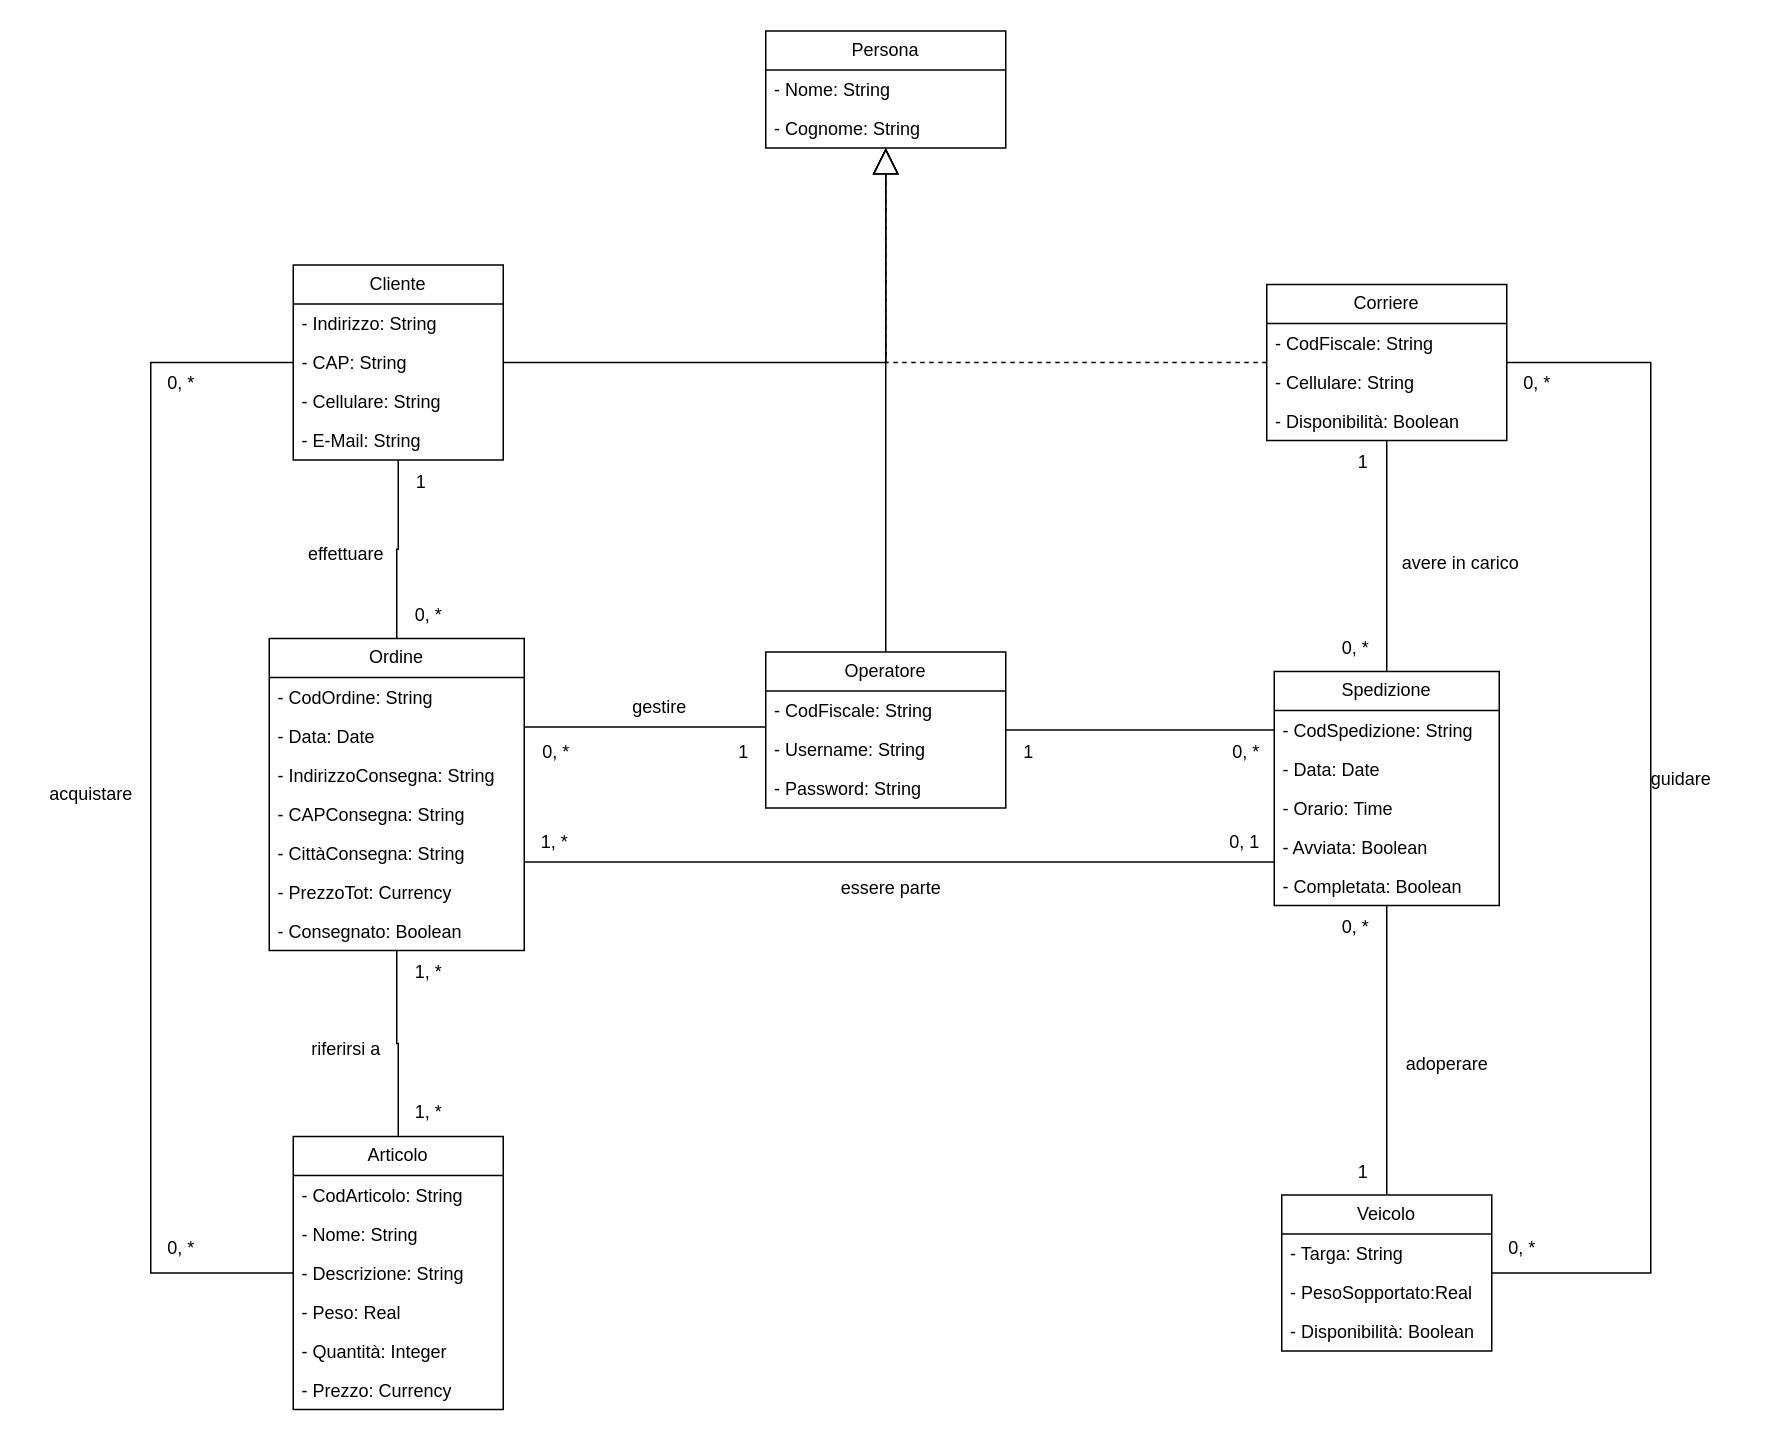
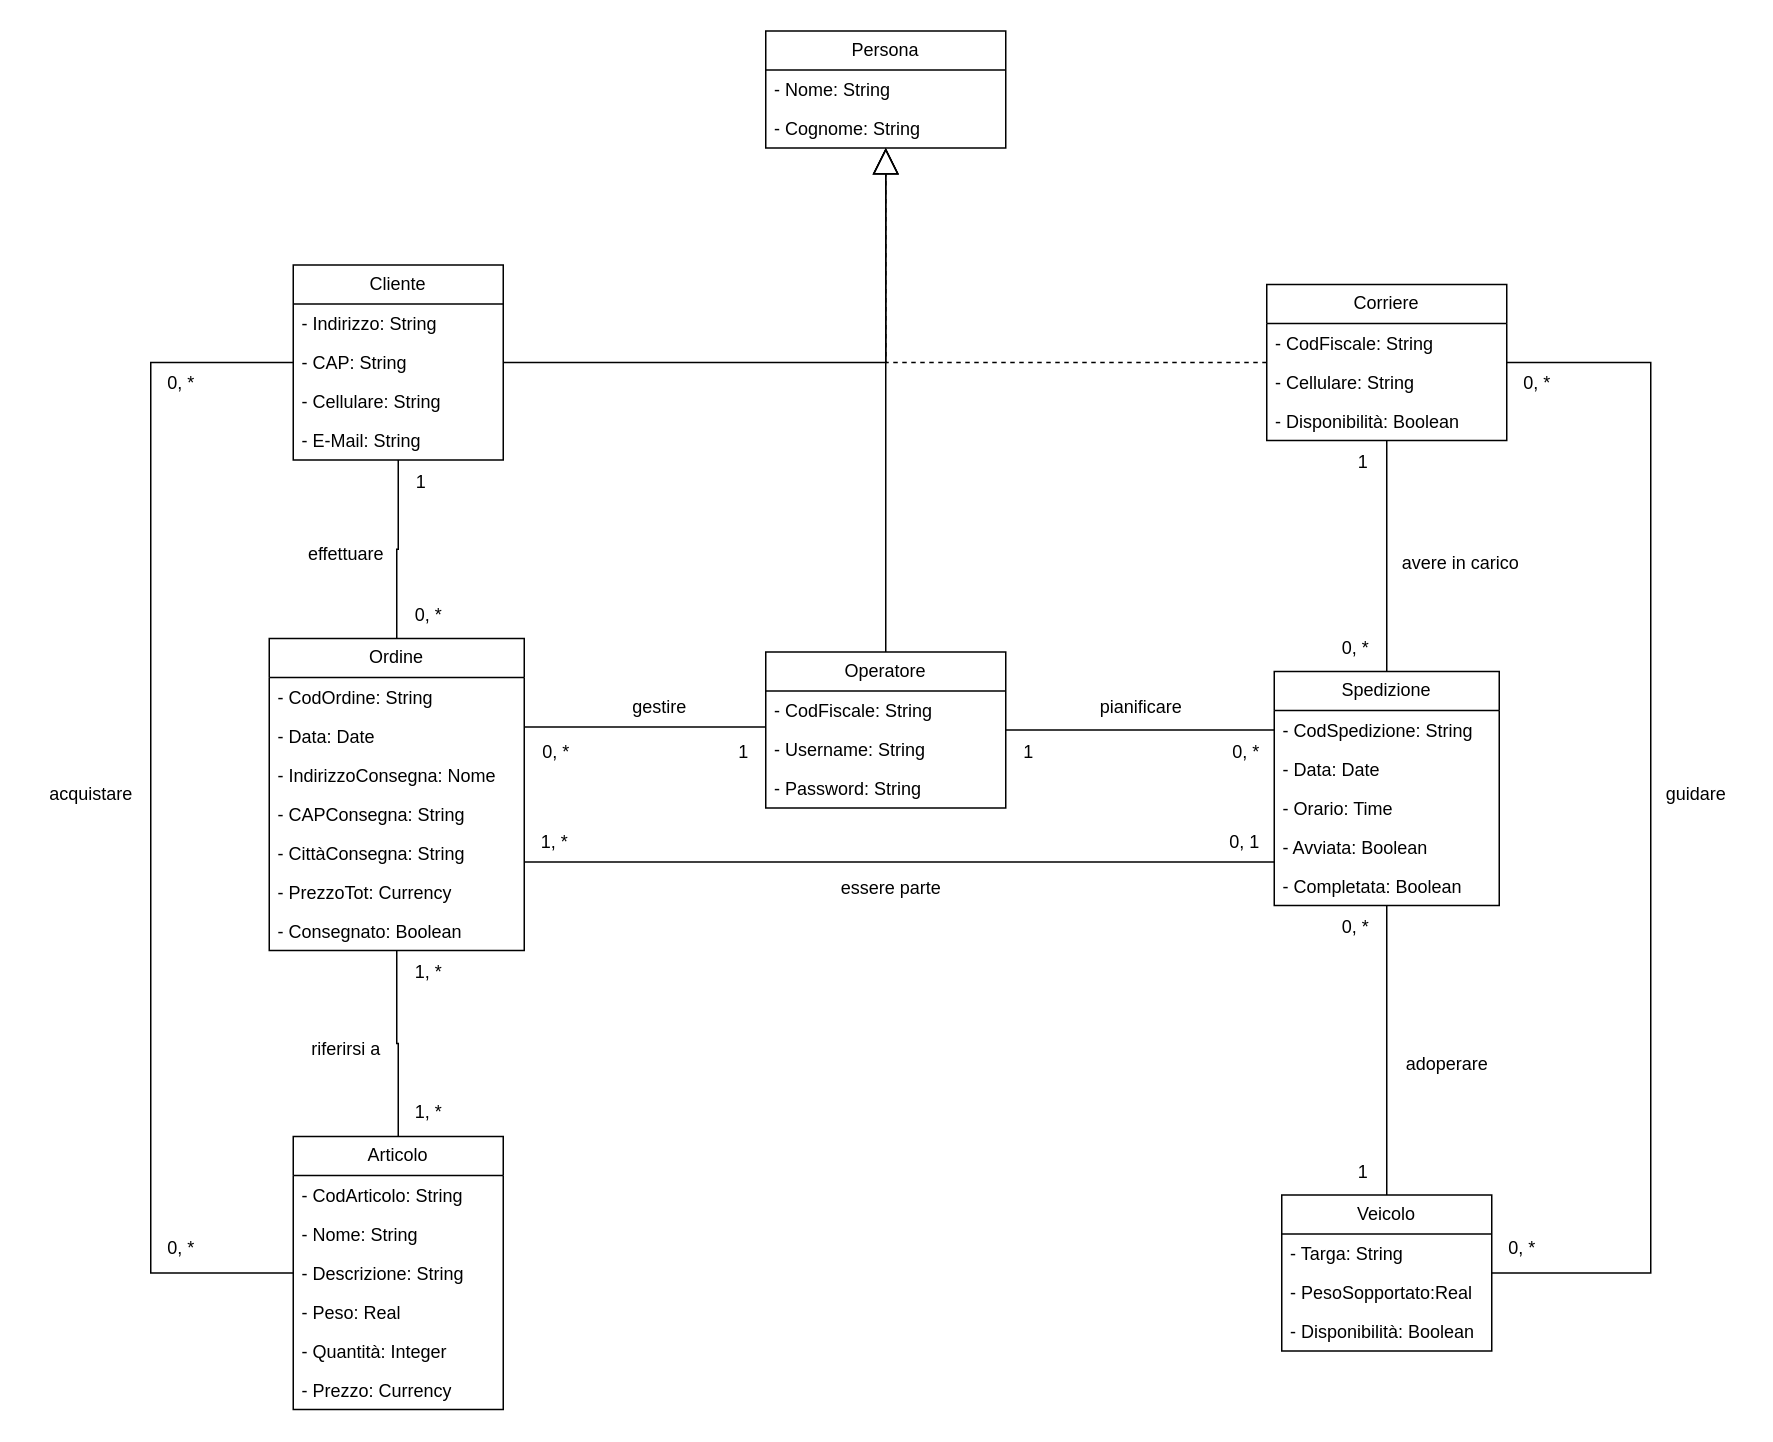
node "pianificare": added
node "guidare": moved (1681, 779) -> (1696, 794)
node "- IndirizzoConsegna: String": label "- IndirizzoConsegna: String" -> "- IndirizzoConsegna: Nome"
